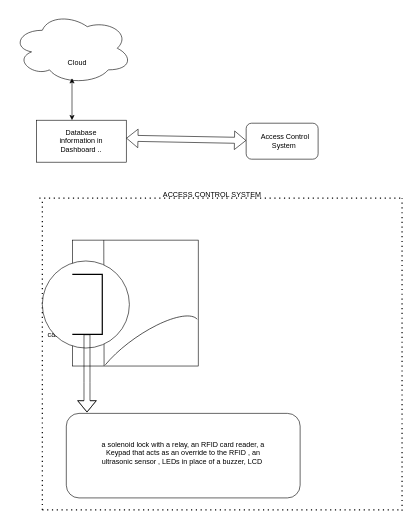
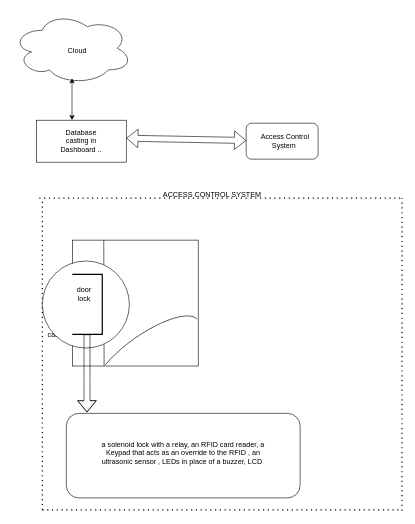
node "Cloud": moved (78, 63) -> (78, 51)
node "Database information in Dashboard ..": label "Database information in Dashboard .." -> "Database casting in Dashboard .."
node "door lock": added
